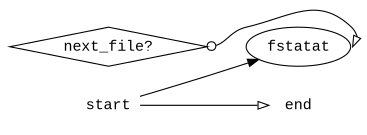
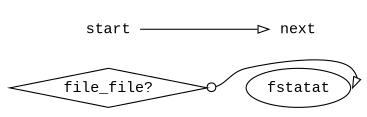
node "next_file?": label "next_file?" -> "file_file?"
edge "start" -> "fstatat": removed
node "end": label "end" -> "next"
